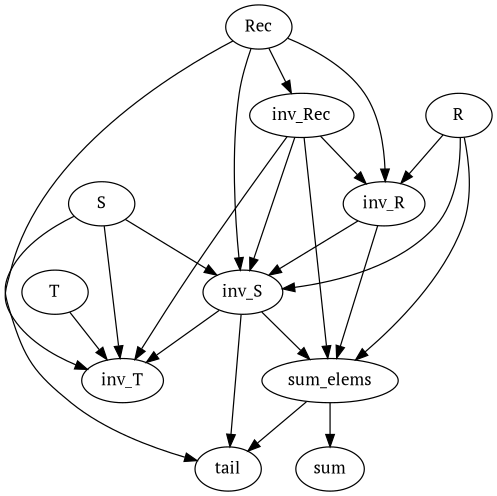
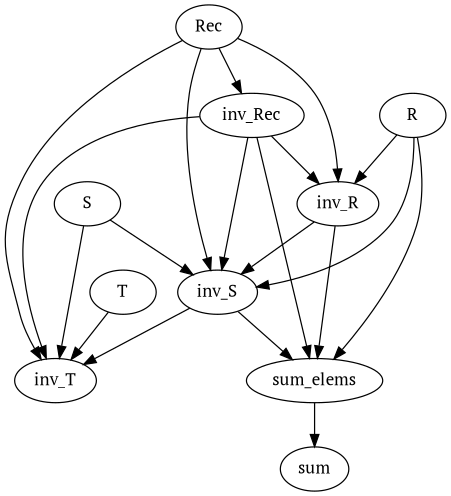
node "tail": removed
